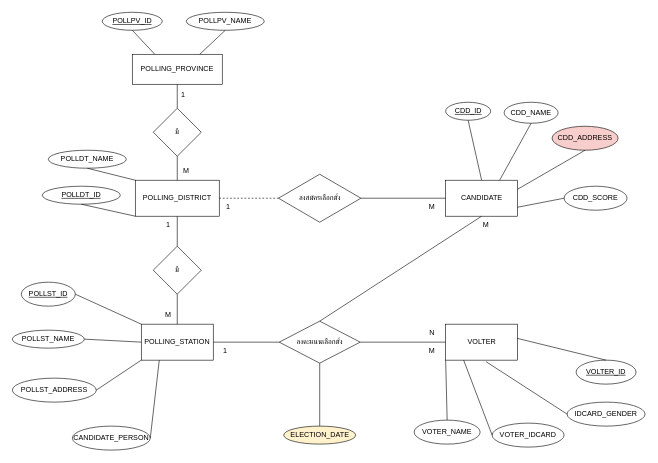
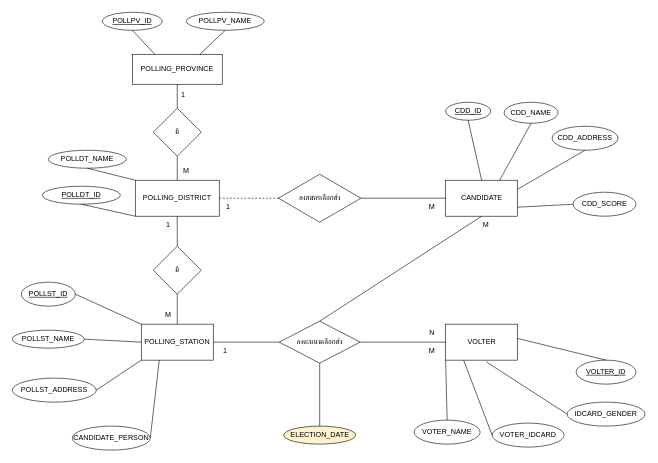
node "CDD_ADDRESS": fillcolor #f8cecc -> #ffffff
node "CDD_SCORE": moved (596, 198) -> (605, 204)
